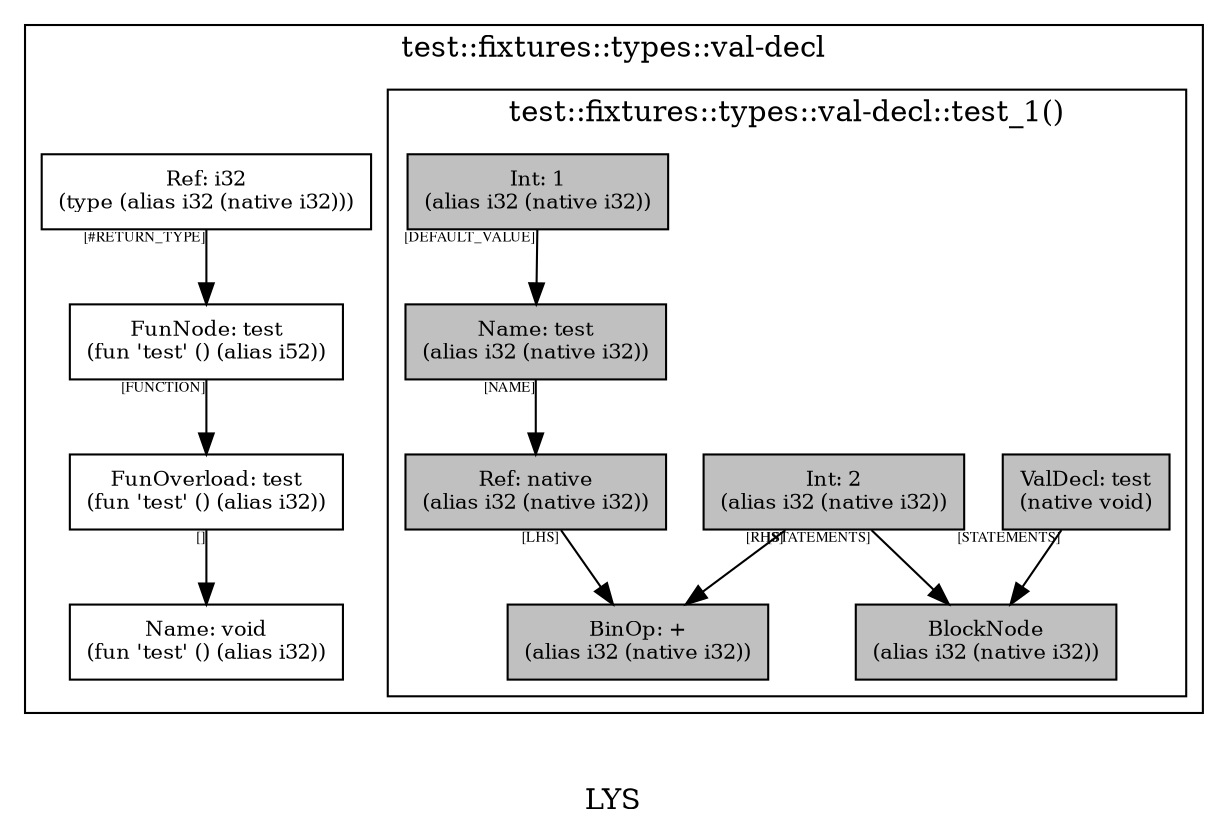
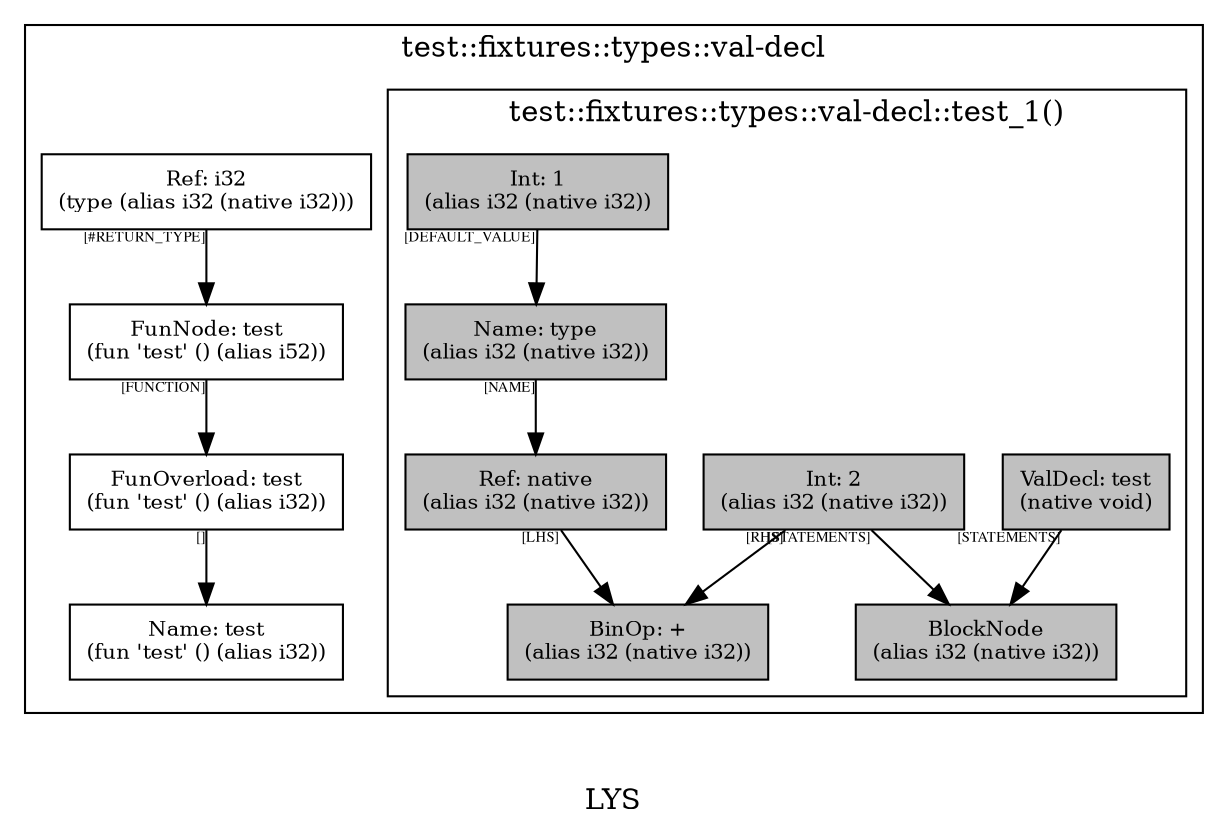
node "Name: test (alias i32 (native i32))": label "Name: test (alias i32 (native i32))" -> "Name: type (alias i32 (native i32))"
node "Name: void (fun 'test' () (alias i32))": label "Name: void (fun 'test' () (alias i32))" -> "Name: test (fun 'test' () (alias i32))"
